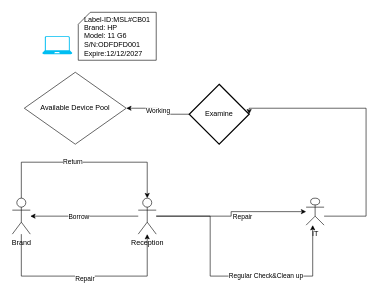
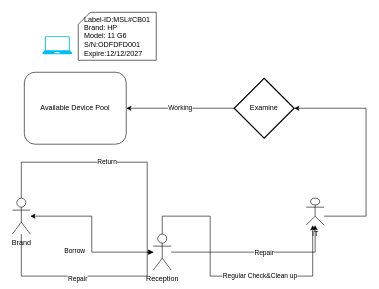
node "Available Device Pool": shape diamond -> rounded rectangle
node "Examine": moved (219, 114) -> (264, 108)
node "Reception": moved (147, 216) -> (162, 252)
